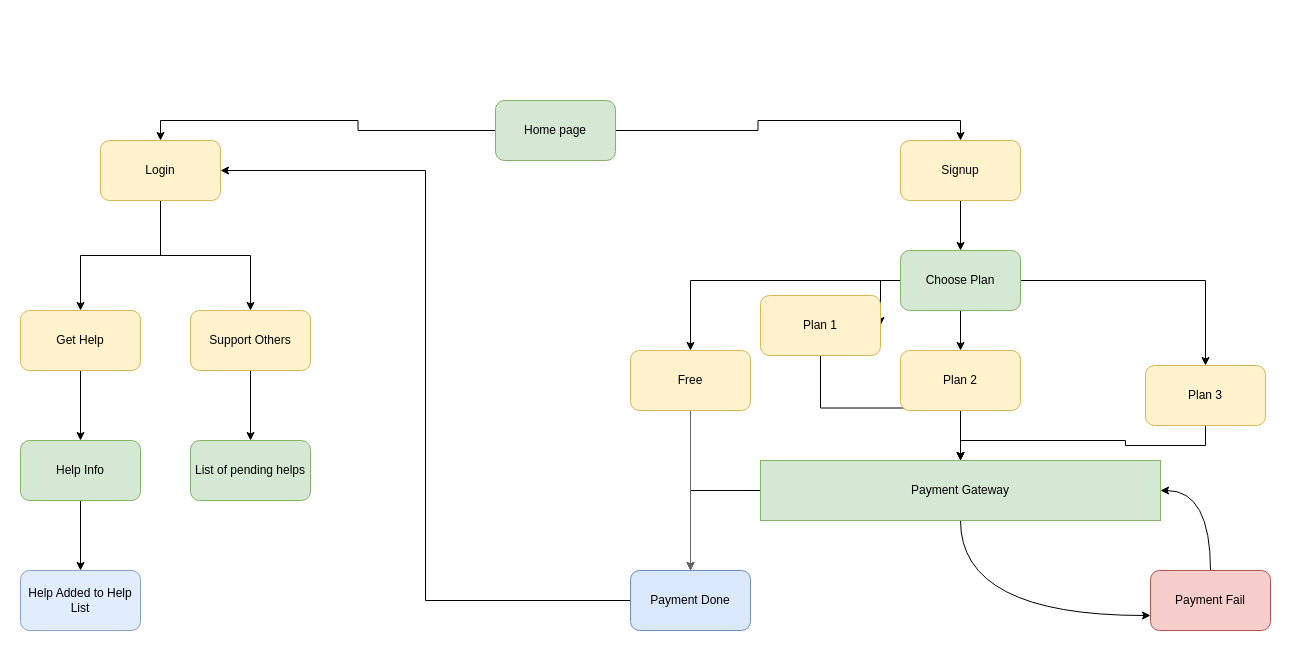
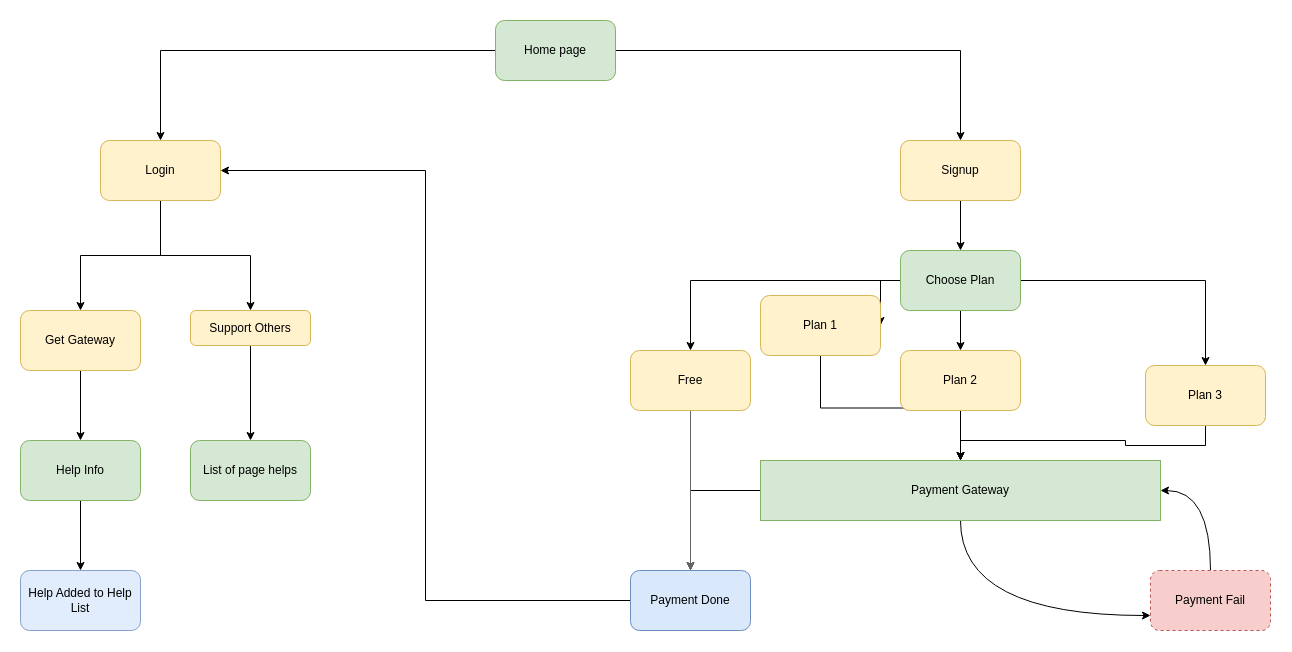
node "Home page": moved (556, 131) -> (556, 51)
node "Get Help": label "Get Help" -> "Get Gateway"
node "Support Others": size 120x60 -> 120x35
node "List of pending helps": label "List of pending helps" -> "List of page helps"
node "Payment Fail": style solid -> dashed
